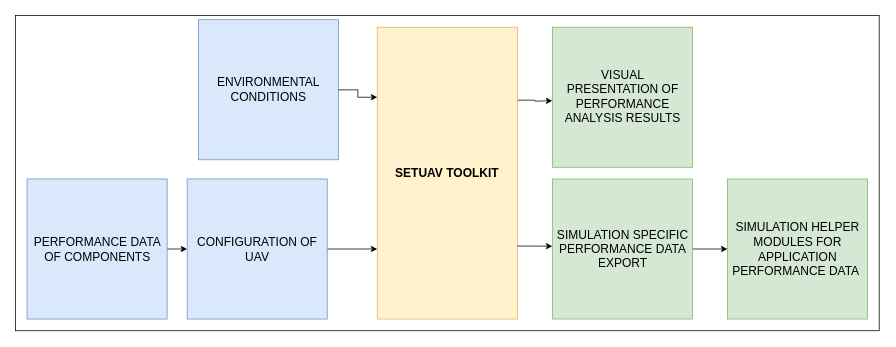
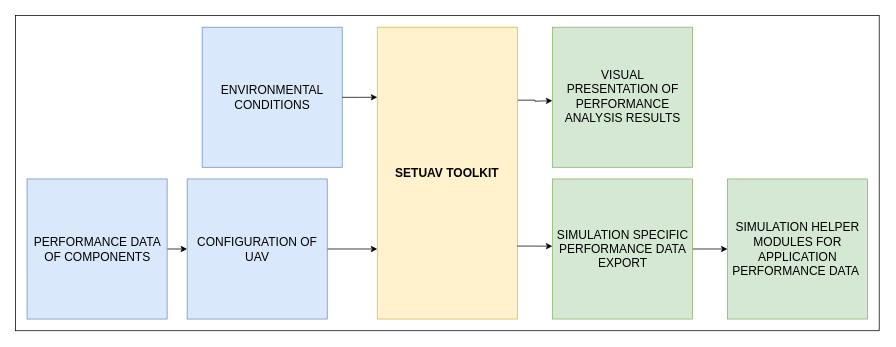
node "ENVIRONMENTAL CONDITIONS": moved (268, 90) -> (272, 97)
